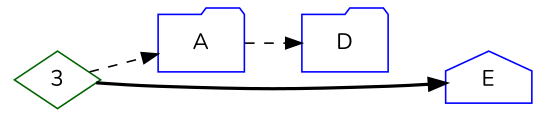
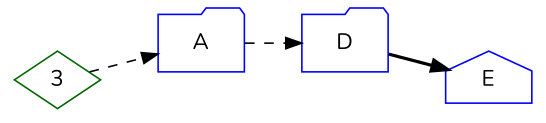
edge "3" -> "E": now "D" -> "E"
